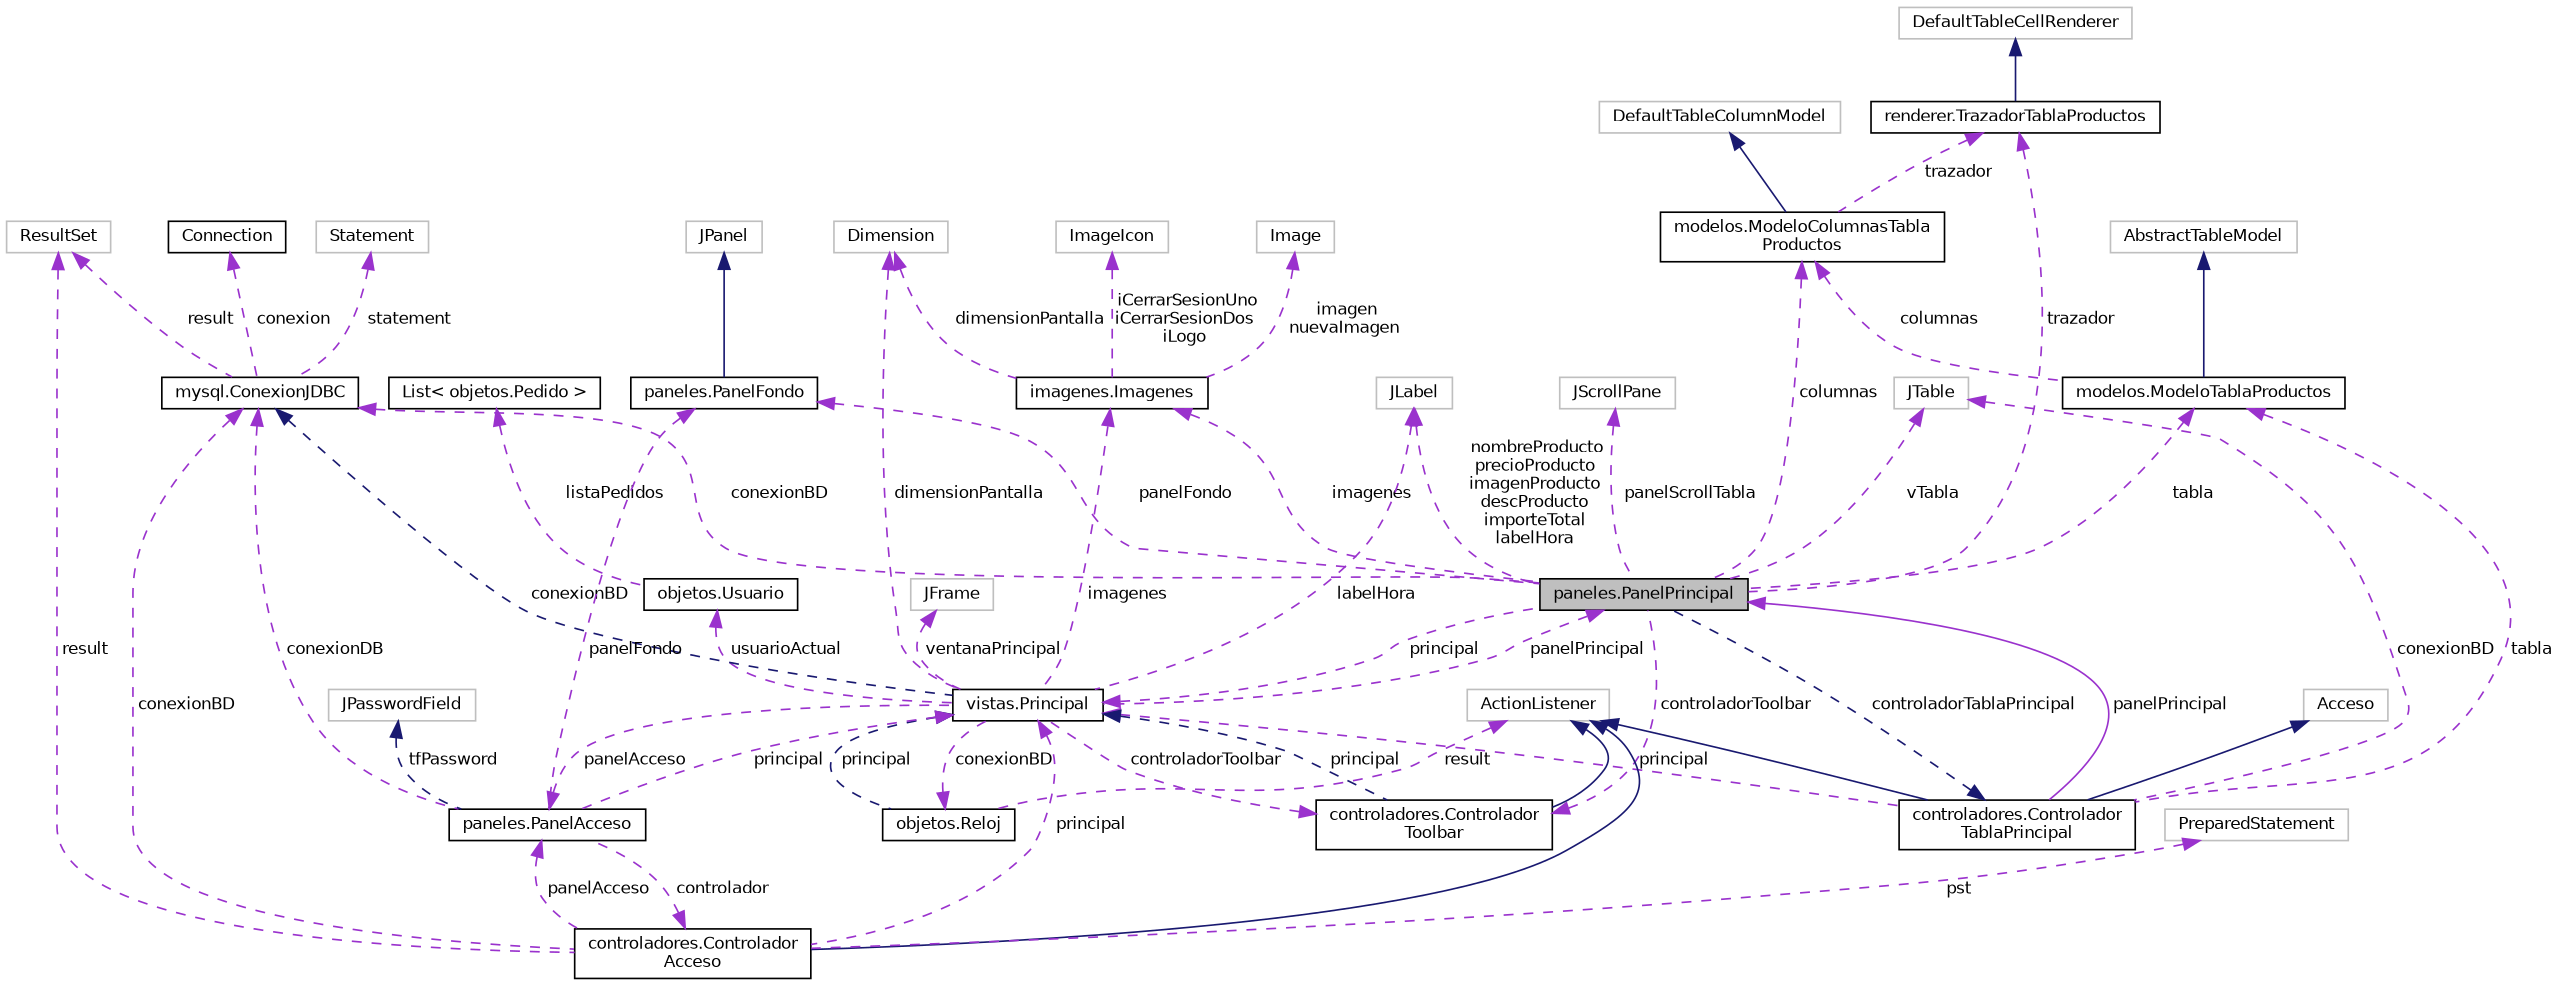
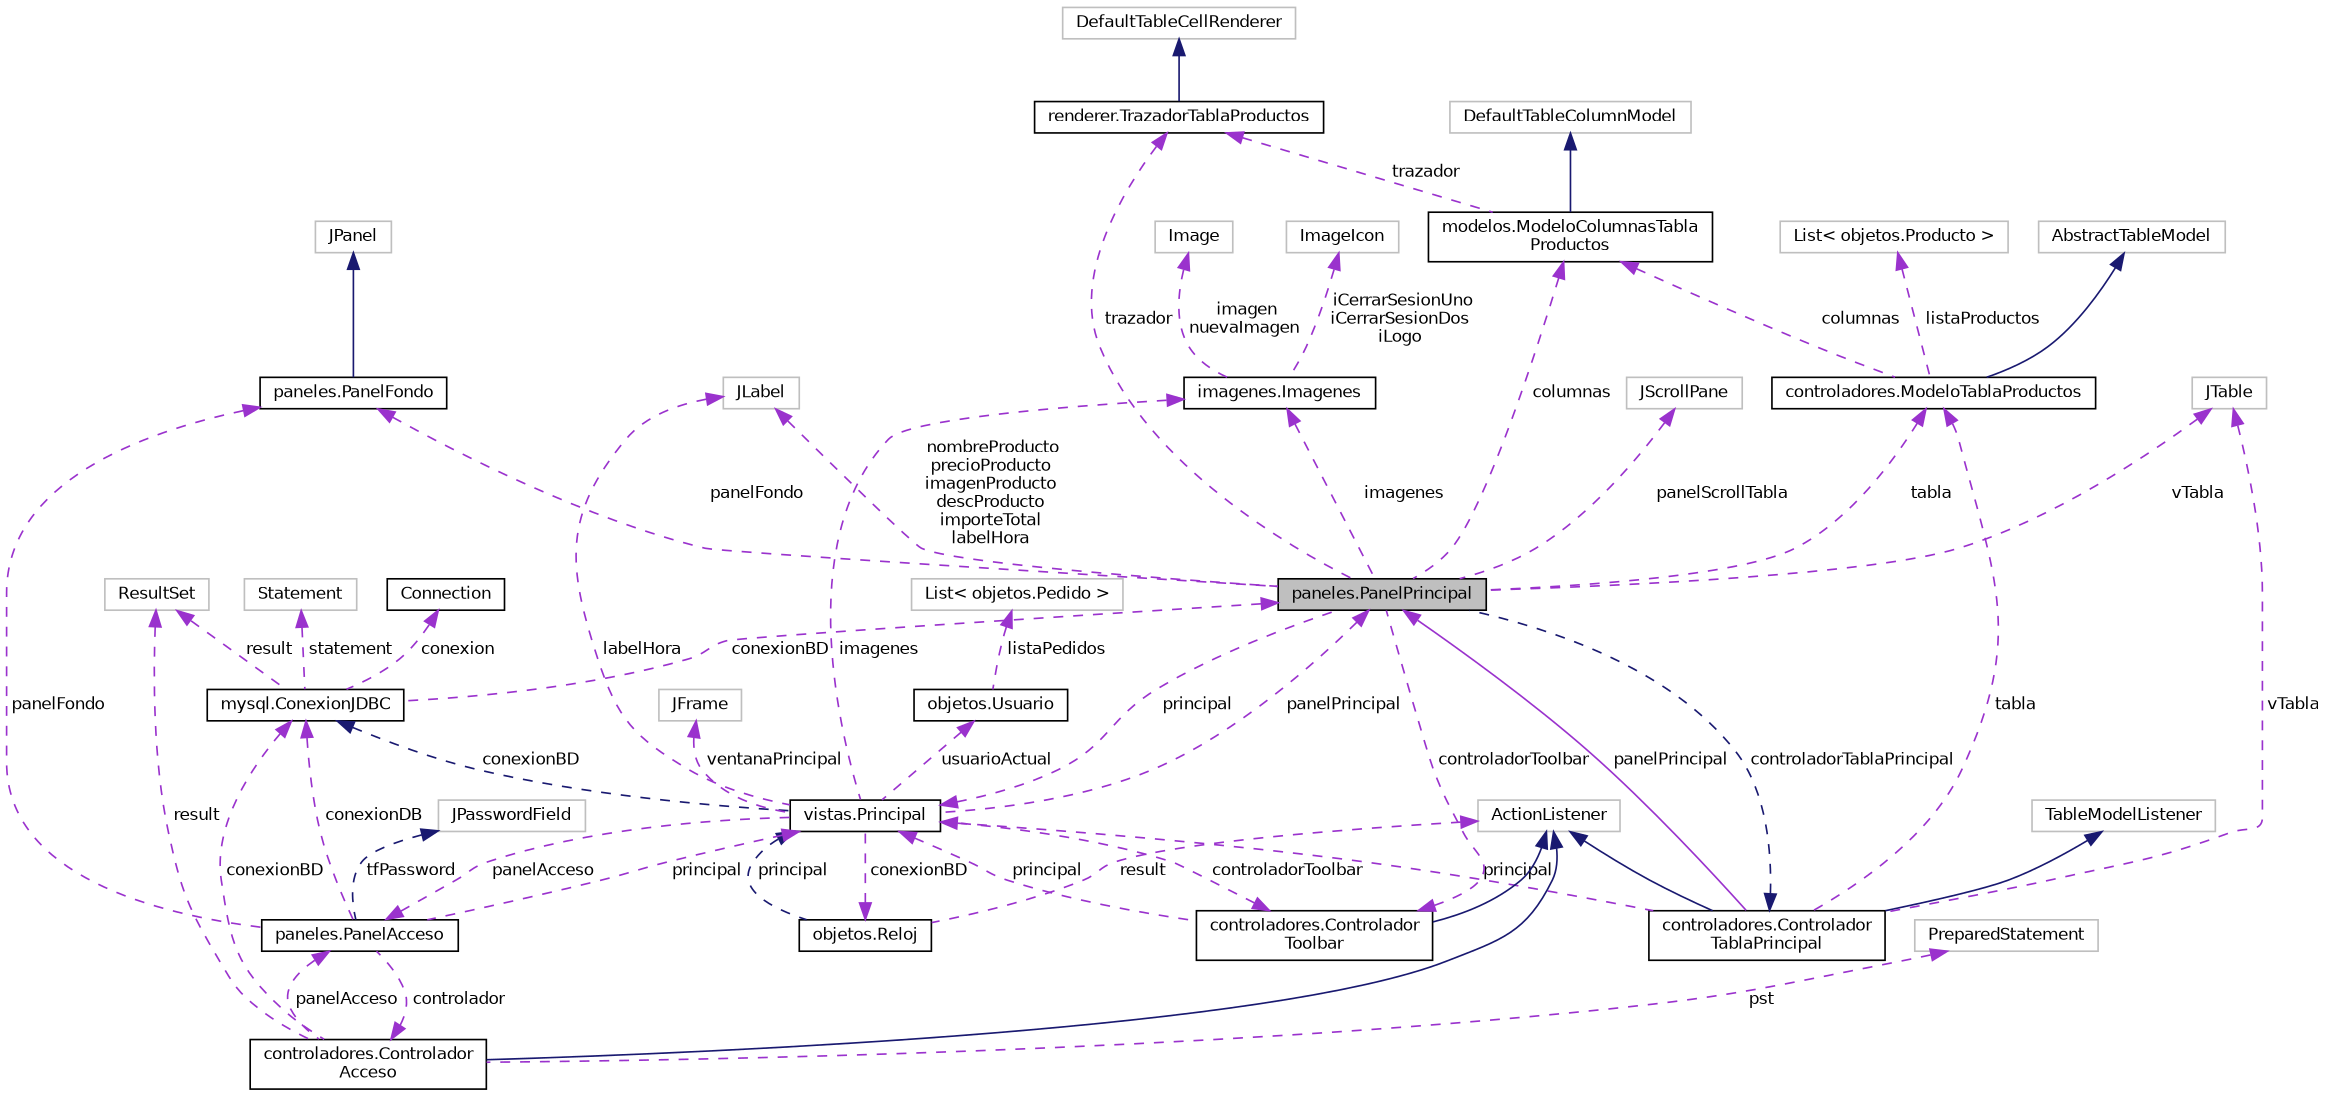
node "Dimension": removed
node "List< objetos.Producto >": added
node "List< objetos.Pedido >": color black -> grey75
node "modelos.ModeloTablaProductos": label "modelos.ModeloTablaProductos" -> "controladores.ModeloTablaProductos"
edge "paneles.PanelPrincipal" -> "mysql.ConexionJDBC": reversed
edge "controladores.Controlador TablaPrincipal" -> "JTable": label " conexionBD" -> " vTabla"
node "Acceso": label "Acceso" -> "TableModelListener"
edge "controladores.Controlador Toolbar" -> "vistas.Principal": color midnightblue -> darkorchid3
edge "controladores.Controlador Acceso" -> "vistas.Principal": removed, label "principal"
